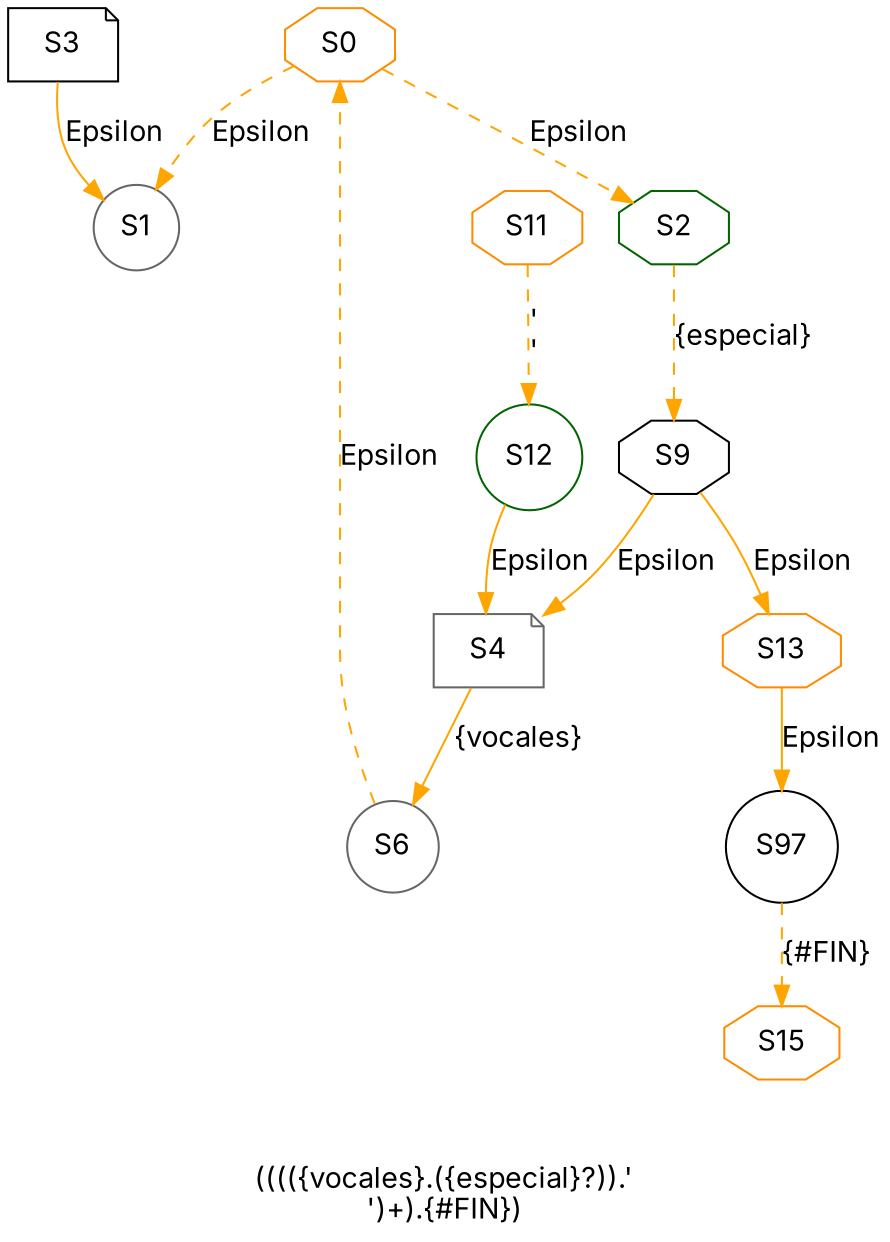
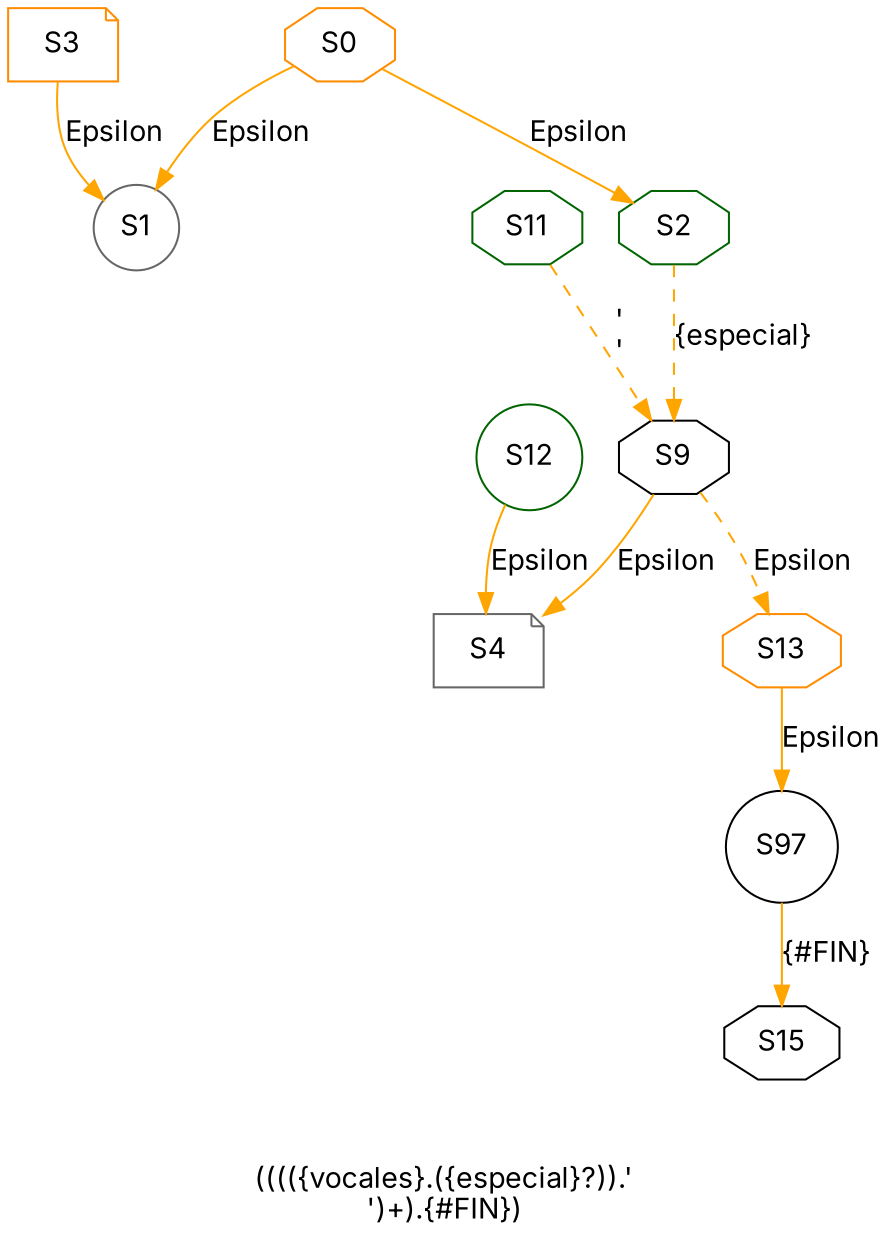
node "S3": color black -> darkorange
edge "S0" -> "S1": style dashed -> solid
edge "S0" -> "S2": style dashed -> solid
node "S11": color darkorange -> darkgreen
edge "S11" -> "S12": now "S11" -> "S9"
edge "S9" -> "S13": style solid -> dashed
node "S6": removed
edge "S97" -> "S15": style dashed -> solid
node "S15": color darkorange -> black
